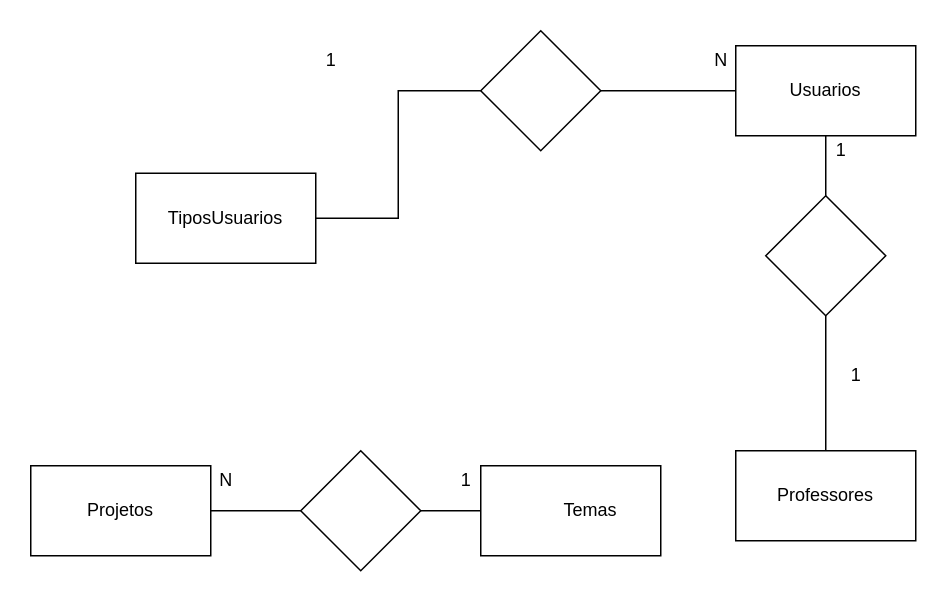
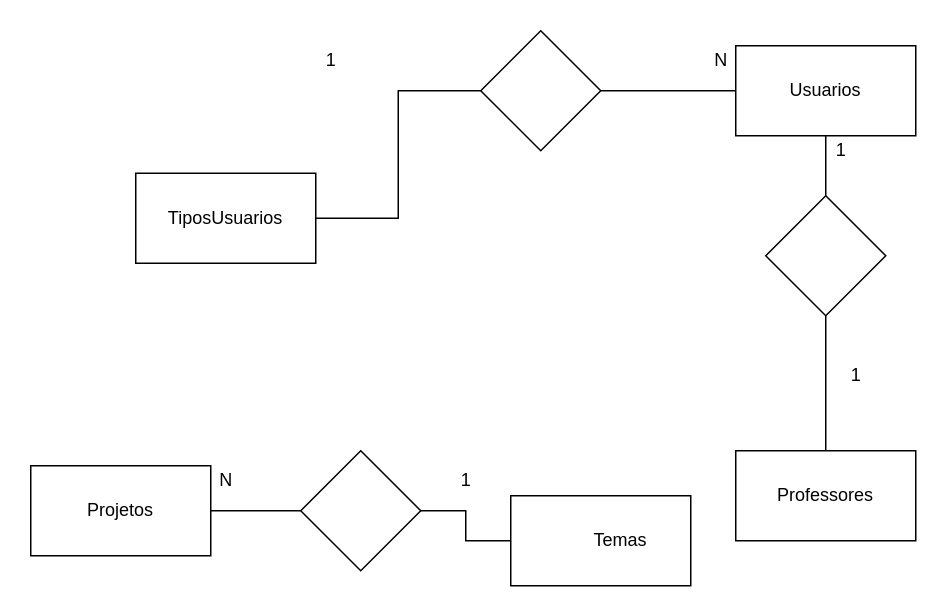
node "Temas": moved (571, 511) -> (601, 541)
